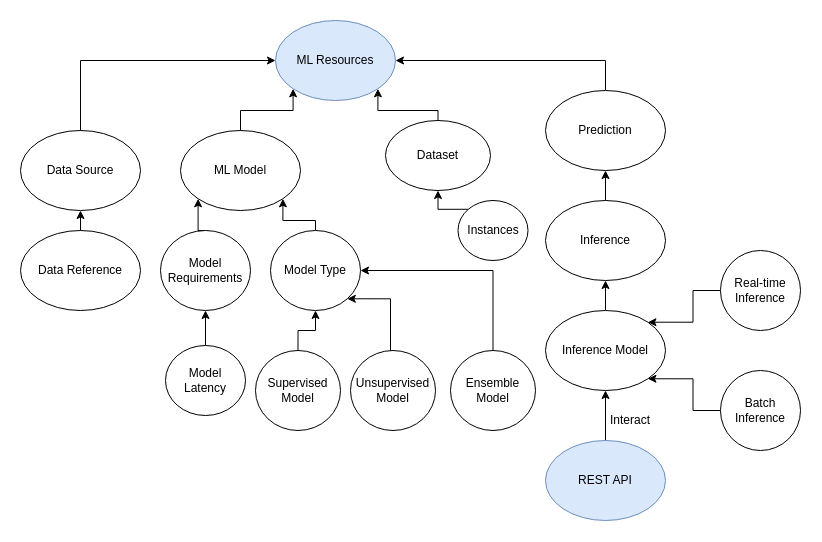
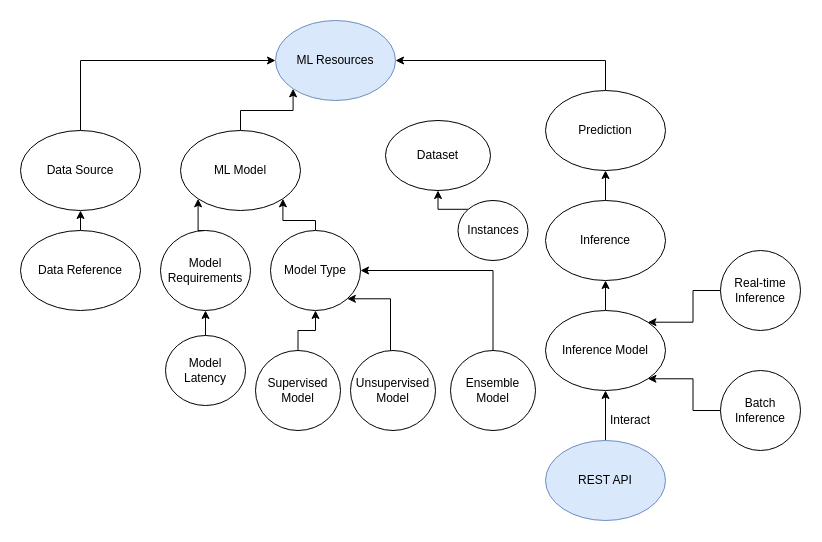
edge "Dataset" -> "ML Resources": removed
node "Model Latency": moved (206, 381) -> (206, 371)
